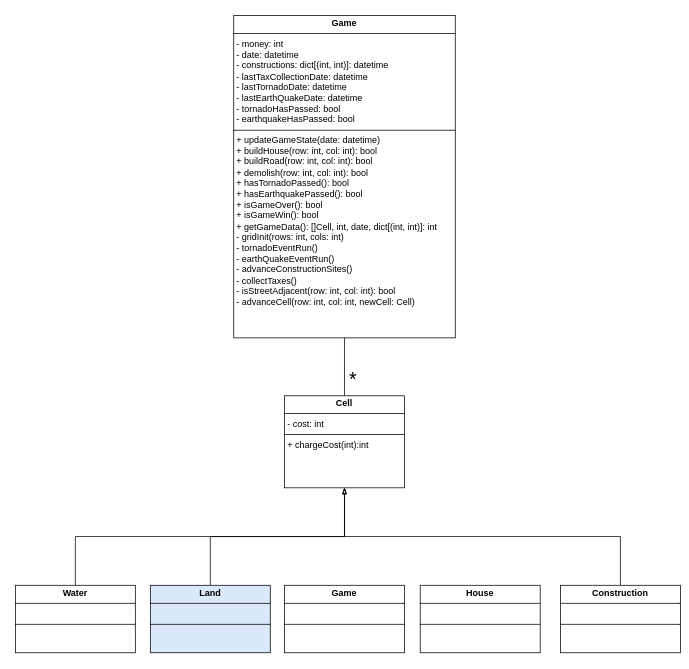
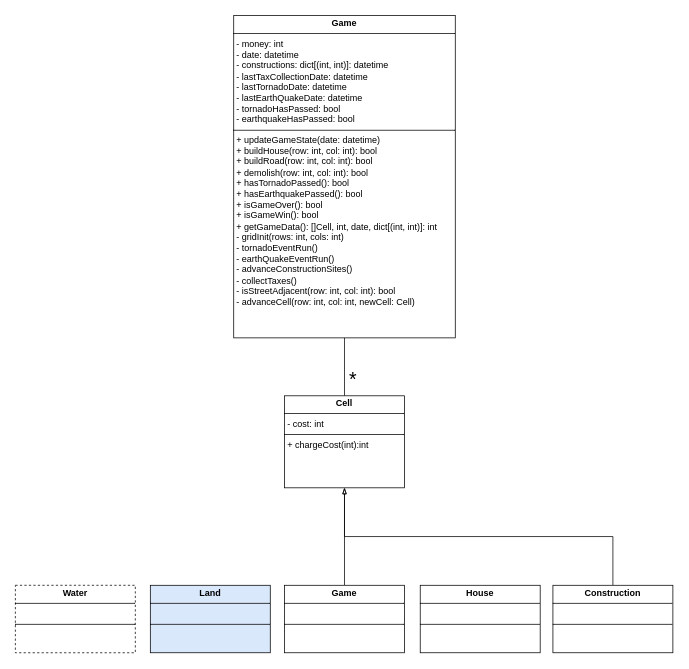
edge "Water" -> "Cell - cost: int + chargeCost(int):int": removed
edge "Land" -> "Cell - cost: int + chargeCost(int):int": removed
edge "Game" -> "Cell - cost: int + chargeCost(int):int": added
node "Water": style solid -> dashed
node "Construction": moved (621, 619) -> (613, 619)
